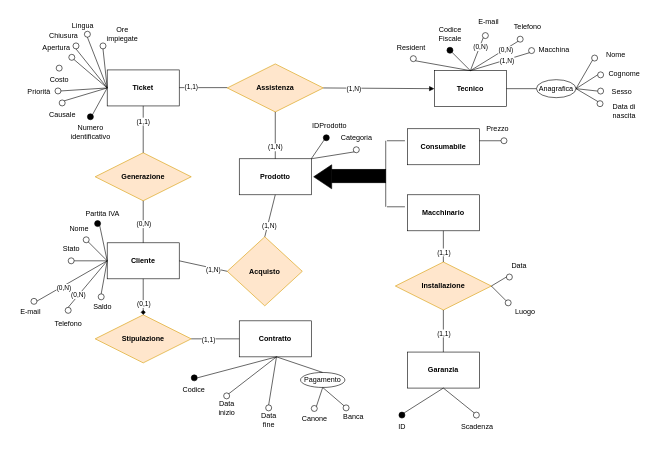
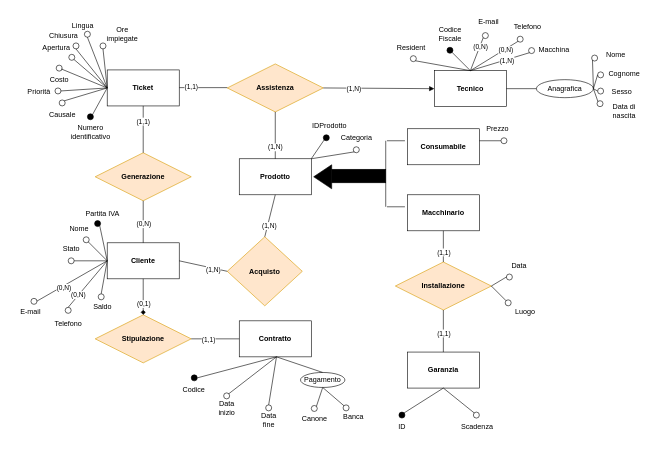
edge "Costo" -- "Ticket": added
node "Anagrafica": size 40x18 -> 57x18
